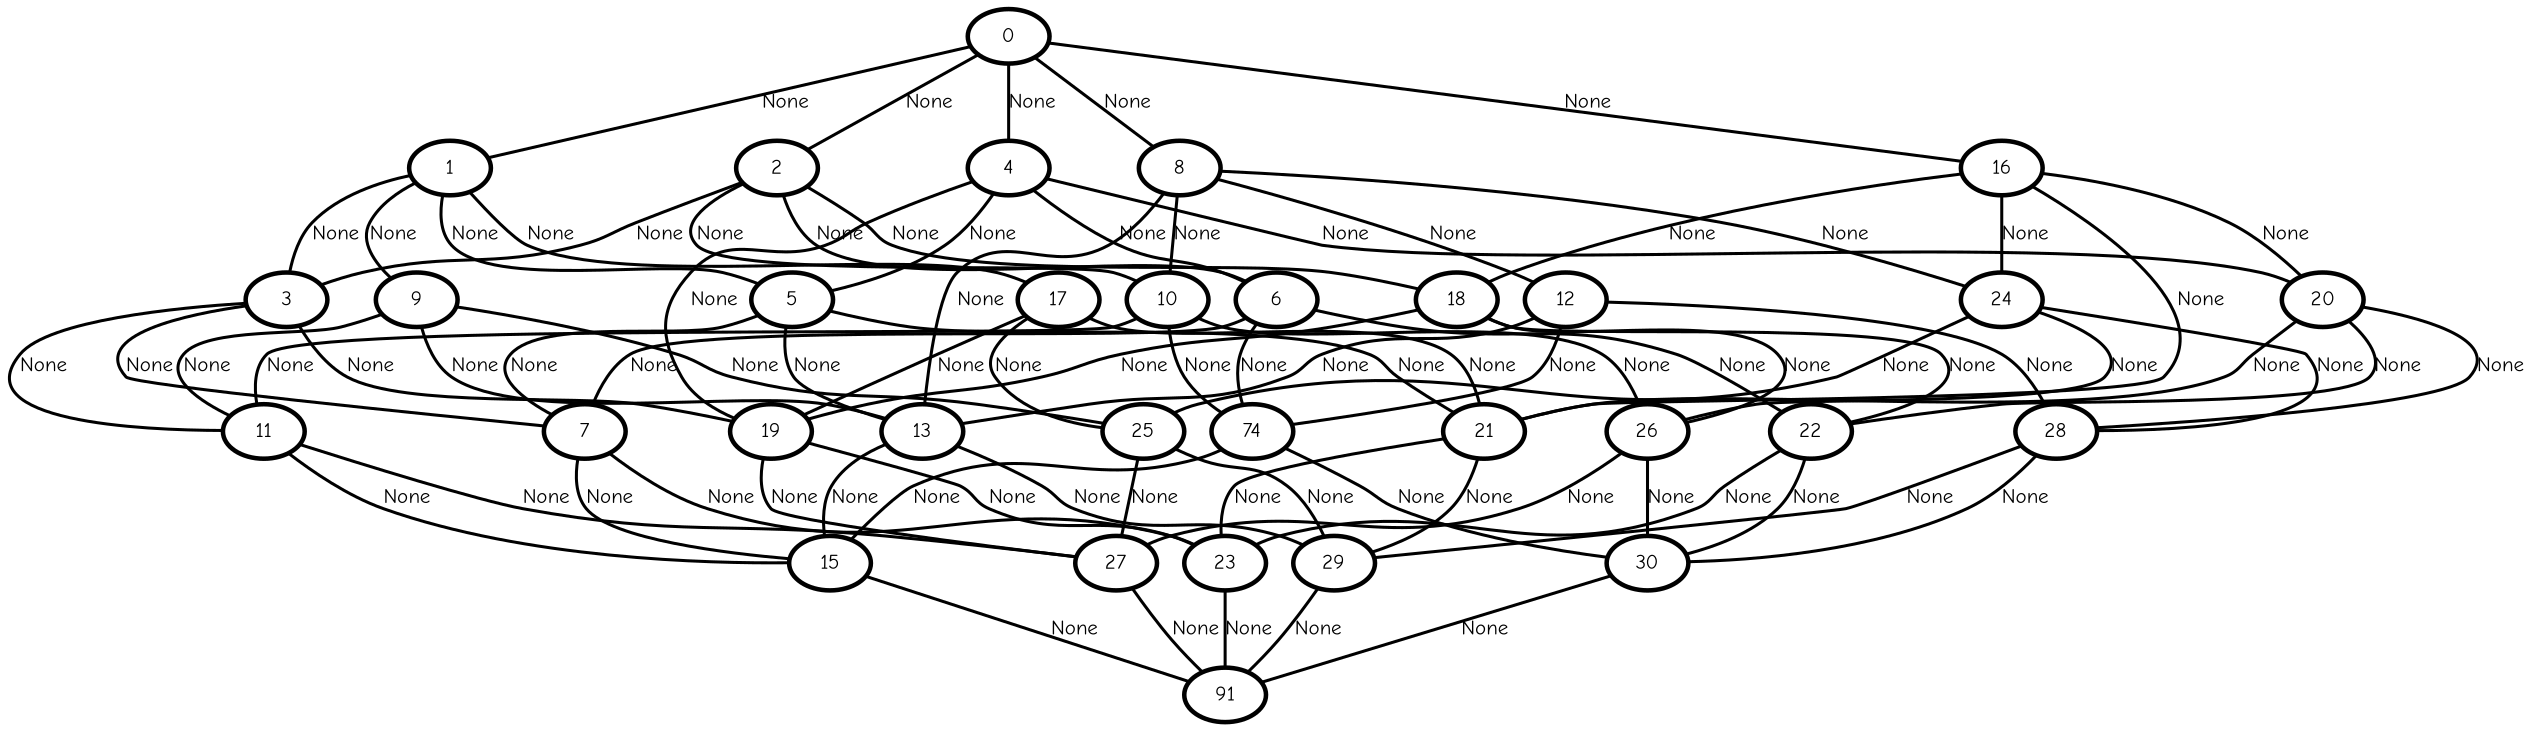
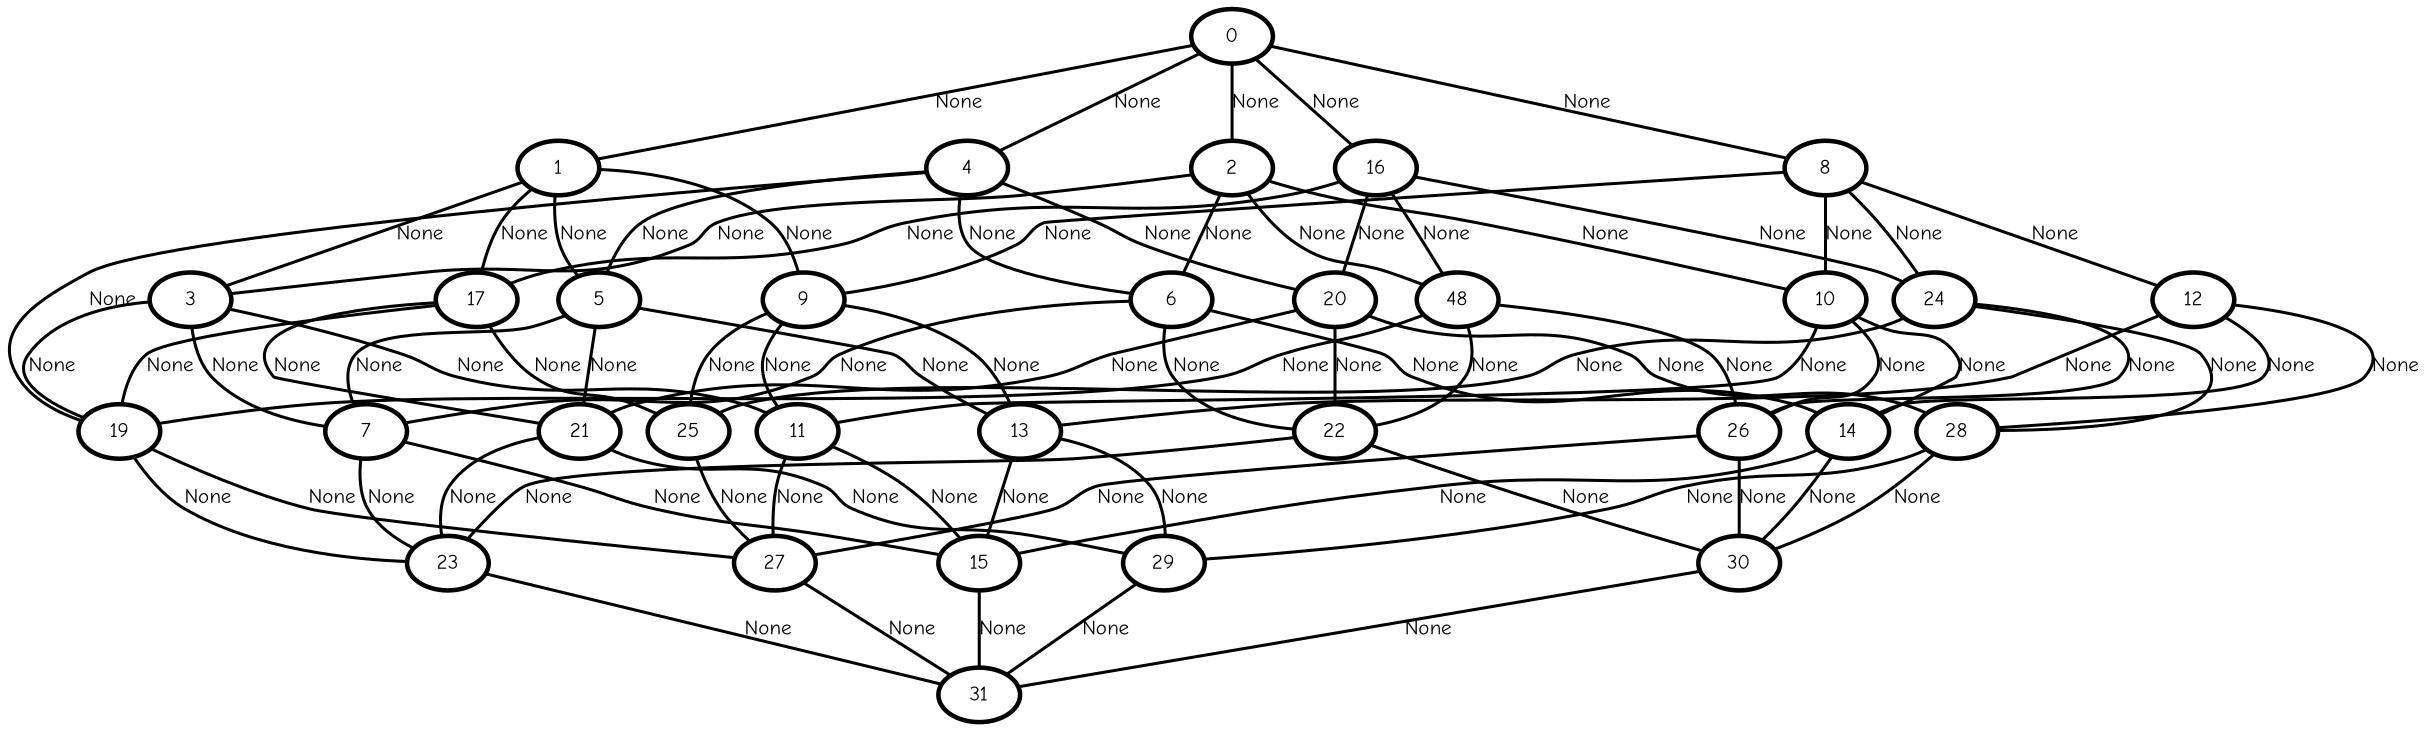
edge "8" -- "13": now "8" -- "9"
node "18": label "18" -> "48"
edge "16" -- "21": now "16" -- "17"
node "74": label "74" -> "14"
edge "25" -- "29": removed, label "None"
node "91": label "91" -> "31"
